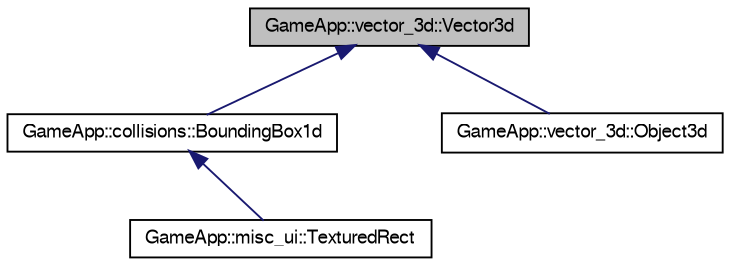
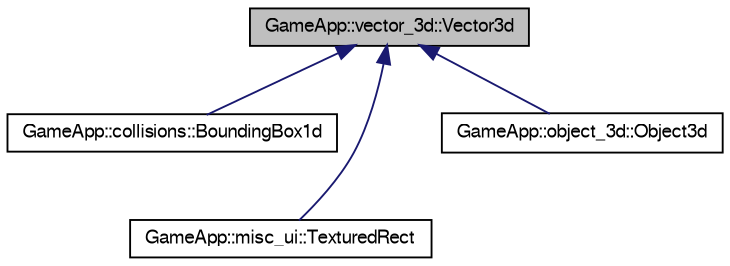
node "GameApp::vector_3d::Object3d": label "GameApp::vector_3d::Object3d" -> "GameApp::object_3d::Object3d"
edge "GameApp::misc_ui::TexturedRect" -> "GameApp::collisions::BoundingBox1d": now "GameApp::misc_ui::TexturedRect" -> "GameApp::vector_3d::Vector3d"
